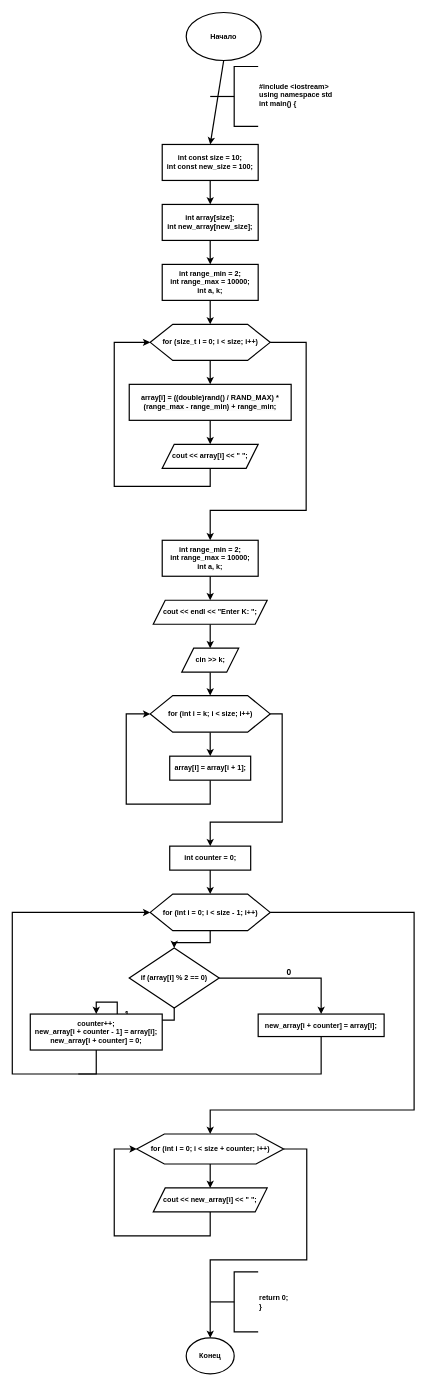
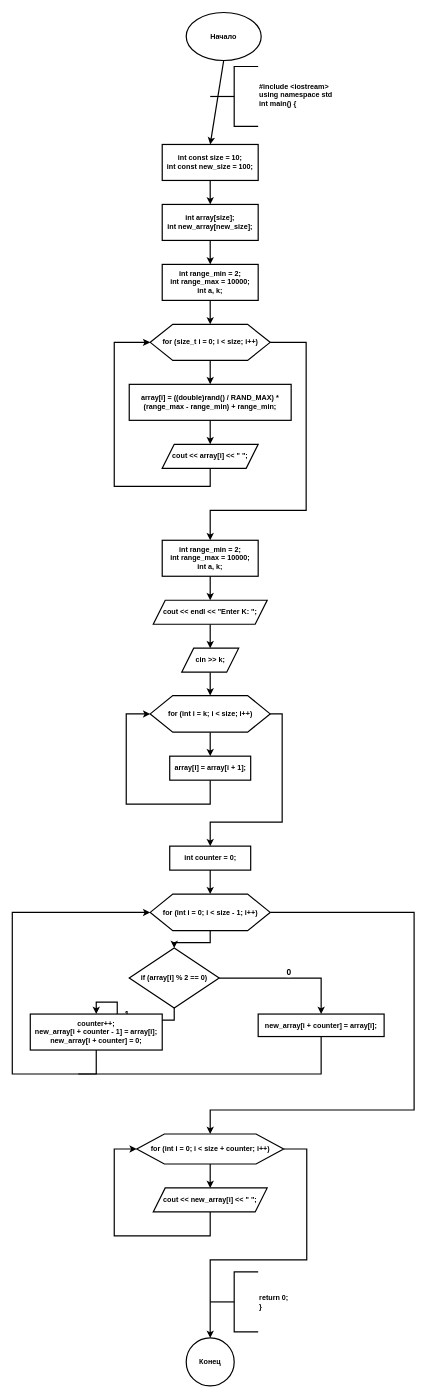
node "Конец": size 48x36 -> 48x48
